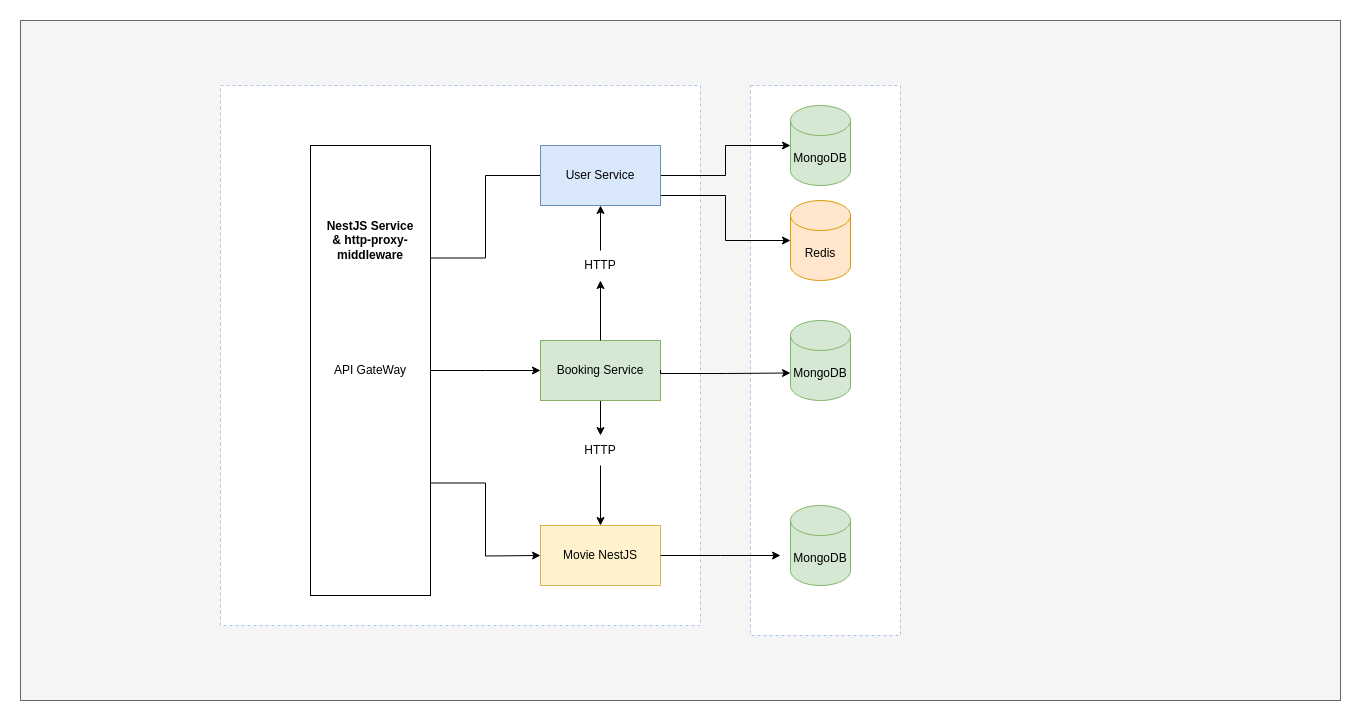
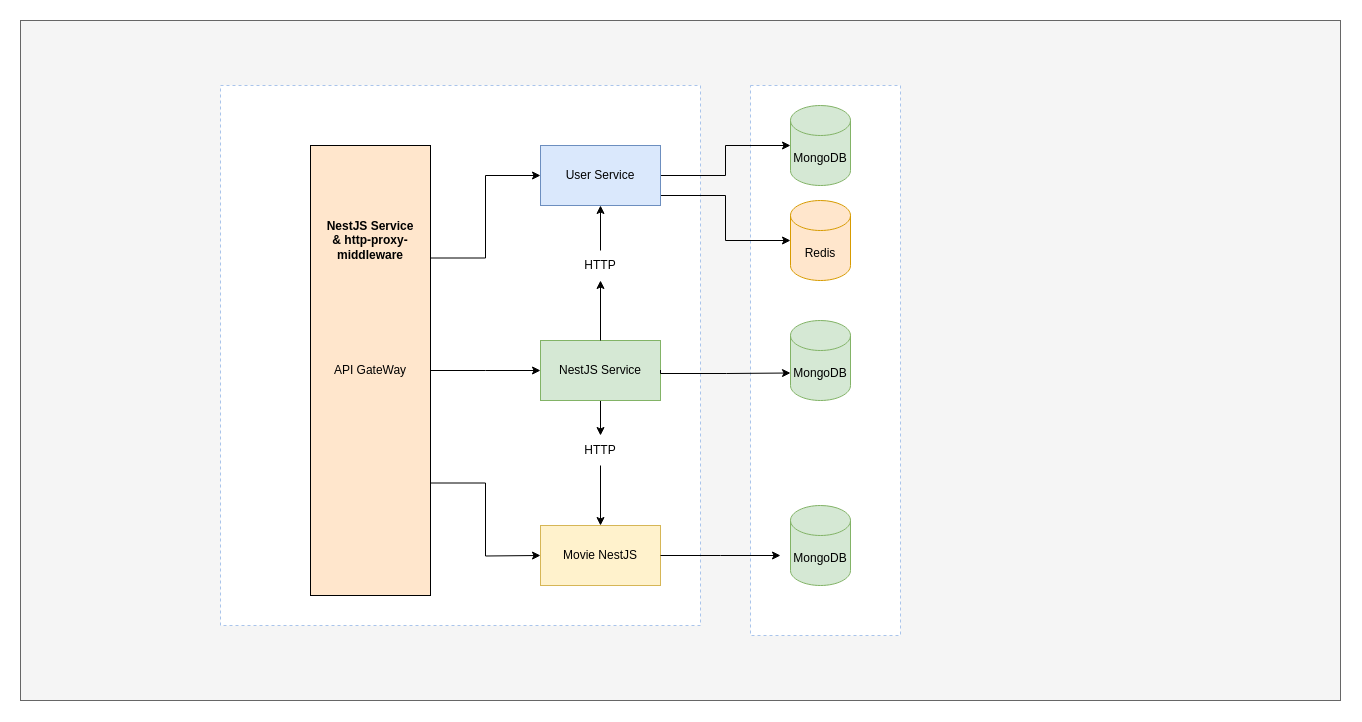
edge "User Service" -- "API GateWay": arrowhead none -> classic
node "API GateWay": fillcolor #ffffff -> #ffe6cc
node "Booking Service": label "Booking Service" -> "NestJS Service"
